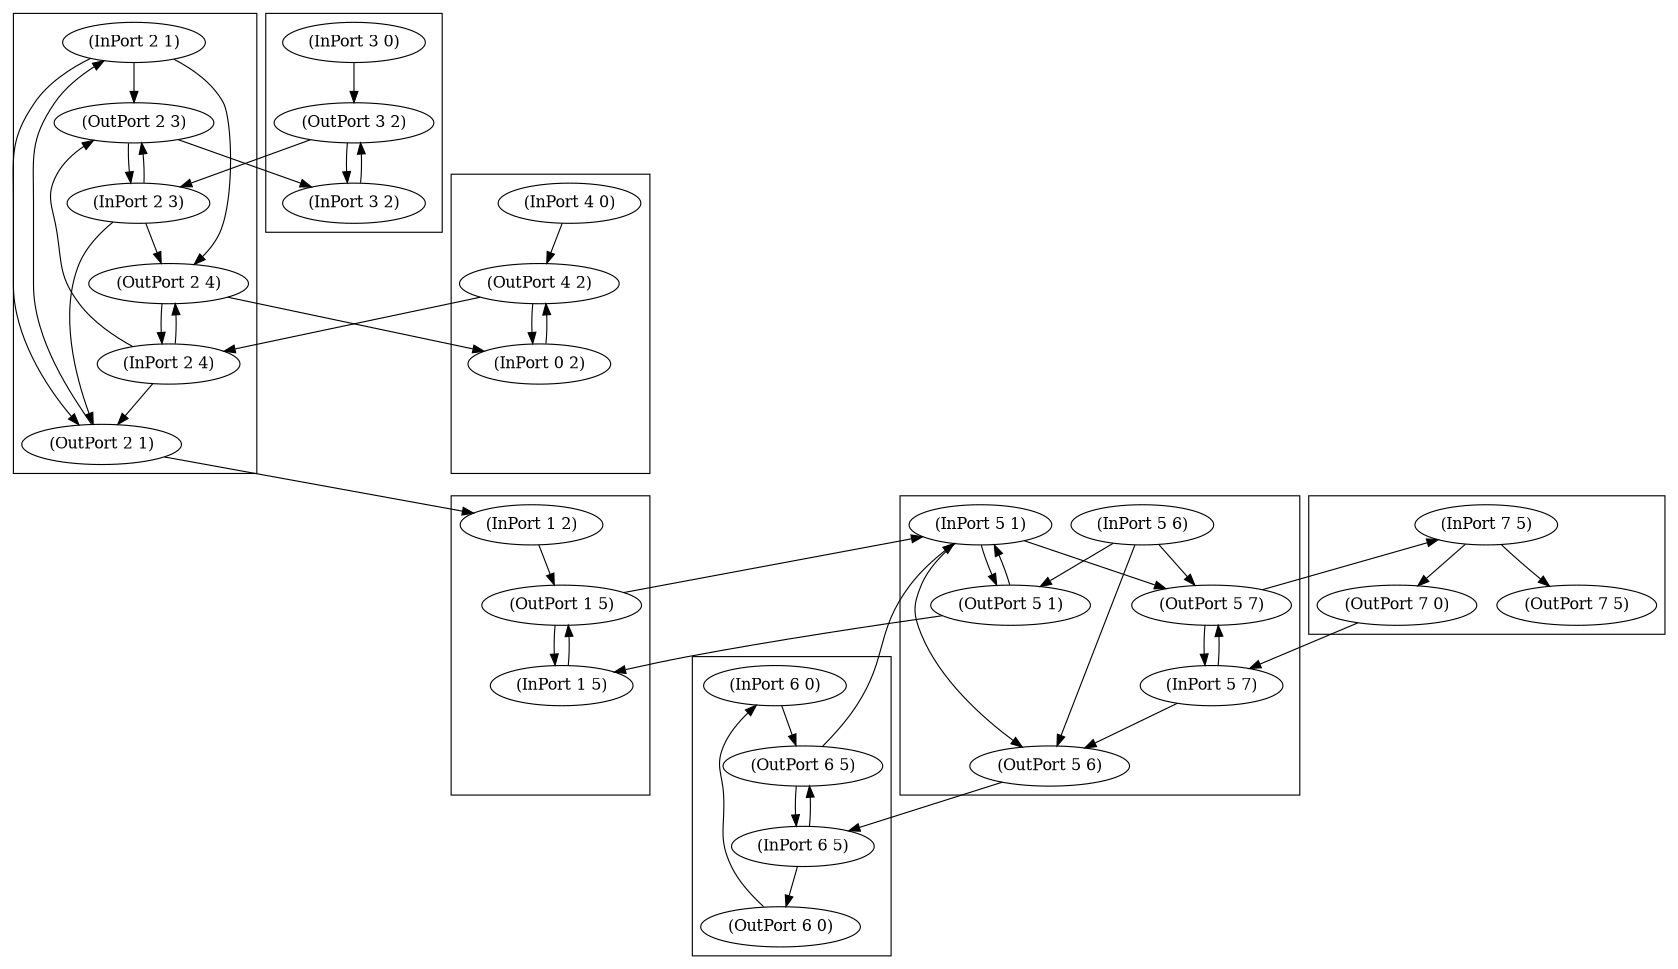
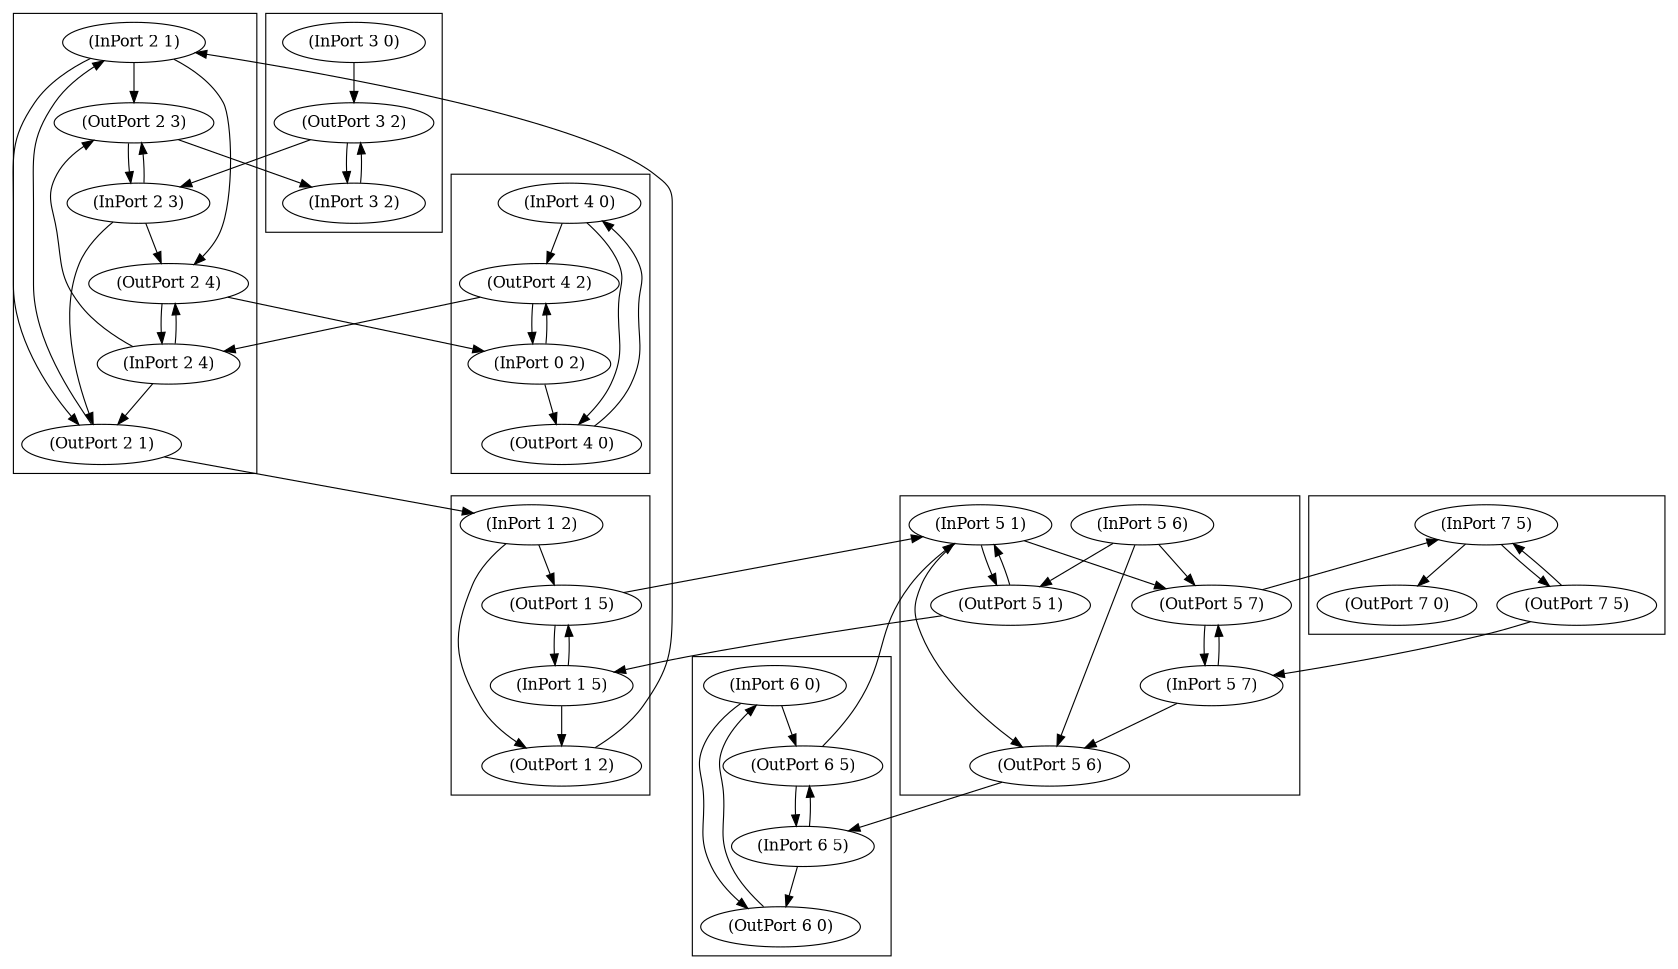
node "(OutPort 4 0)": added
edge "(OutPort 7 5)" -> "(InPort 7 5)": added
edge "(OutPort 7 0)" -> "(InPort 5 7)": now "(OutPort 7 5)" -> "(InPort 5 7)"
node "(OutPort 1 2)": added
edge "(InPort 6 0)" -> "(OutPort 6 0)": added
